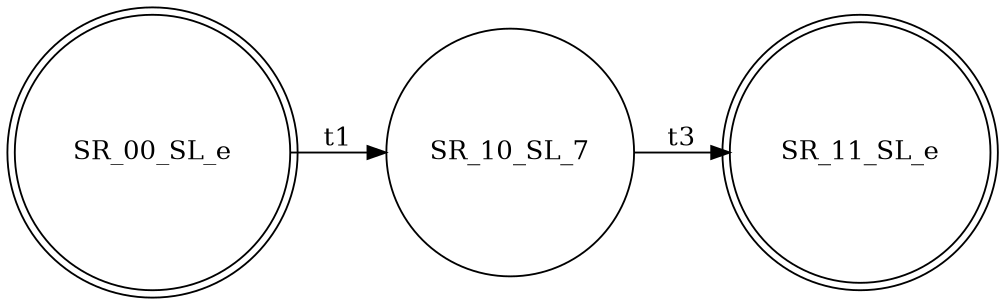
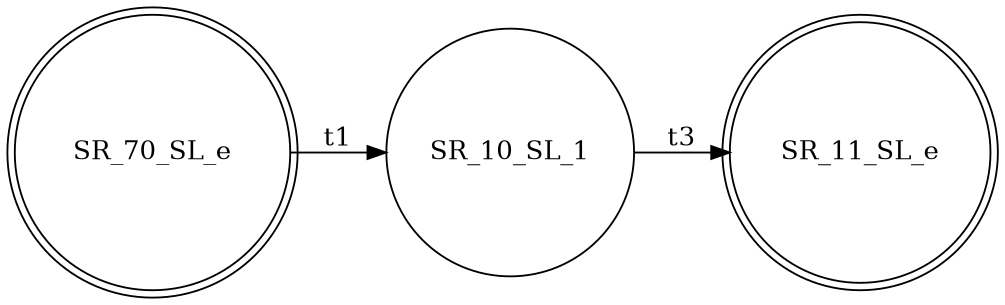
node "SR_00_SL_e": label "SR_00_SL_e" -> "SR_70_SL_e"
node "SR_10_SL_7": label "SR_10_SL_7" -> "SR_10_SL_1"
